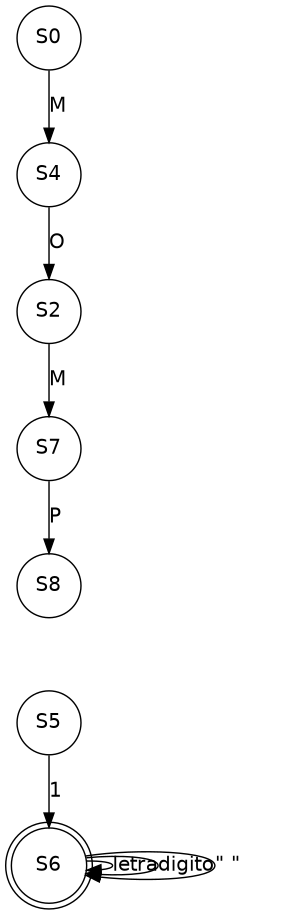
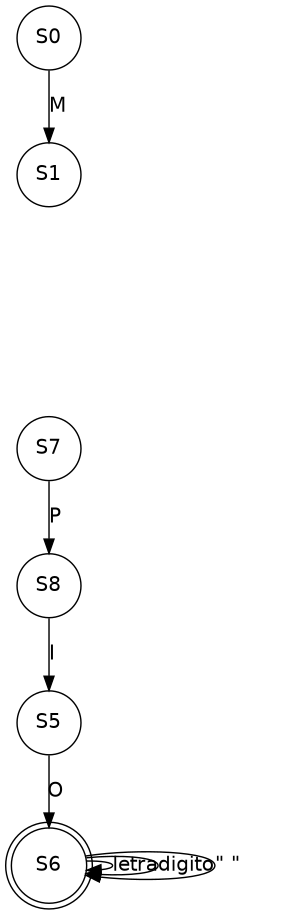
node "S4": label "S4" -> "S1"
node "S2": removed
edge "S8" -> "S5": added, label "I"
edge "S5" -> "S6": label "1" -> "O"
